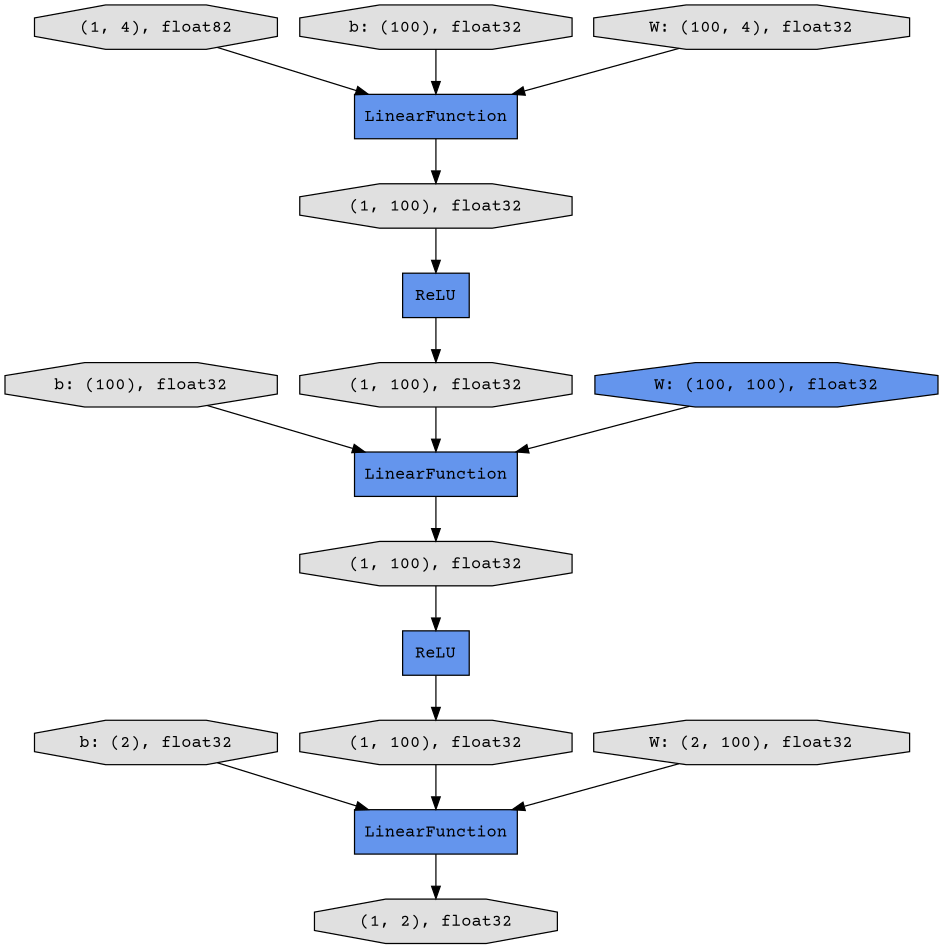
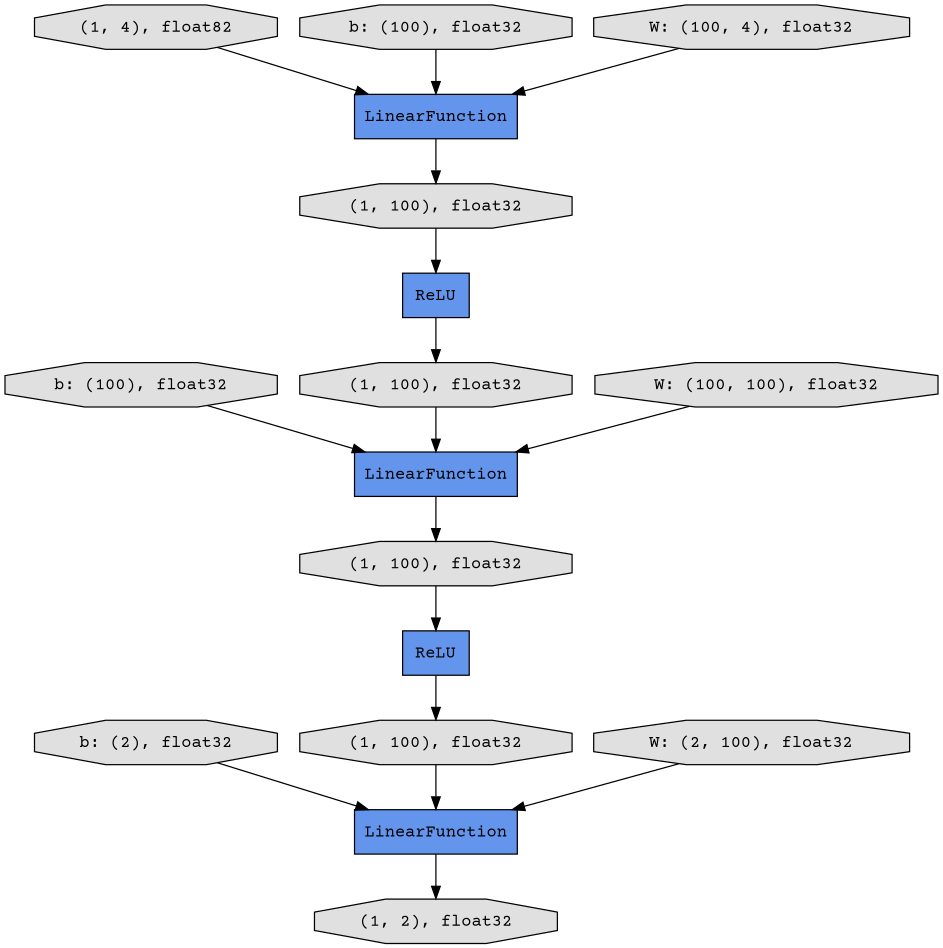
node "W: (100, 100), float32": fillcolor #6495ed -> #e0e0e0
